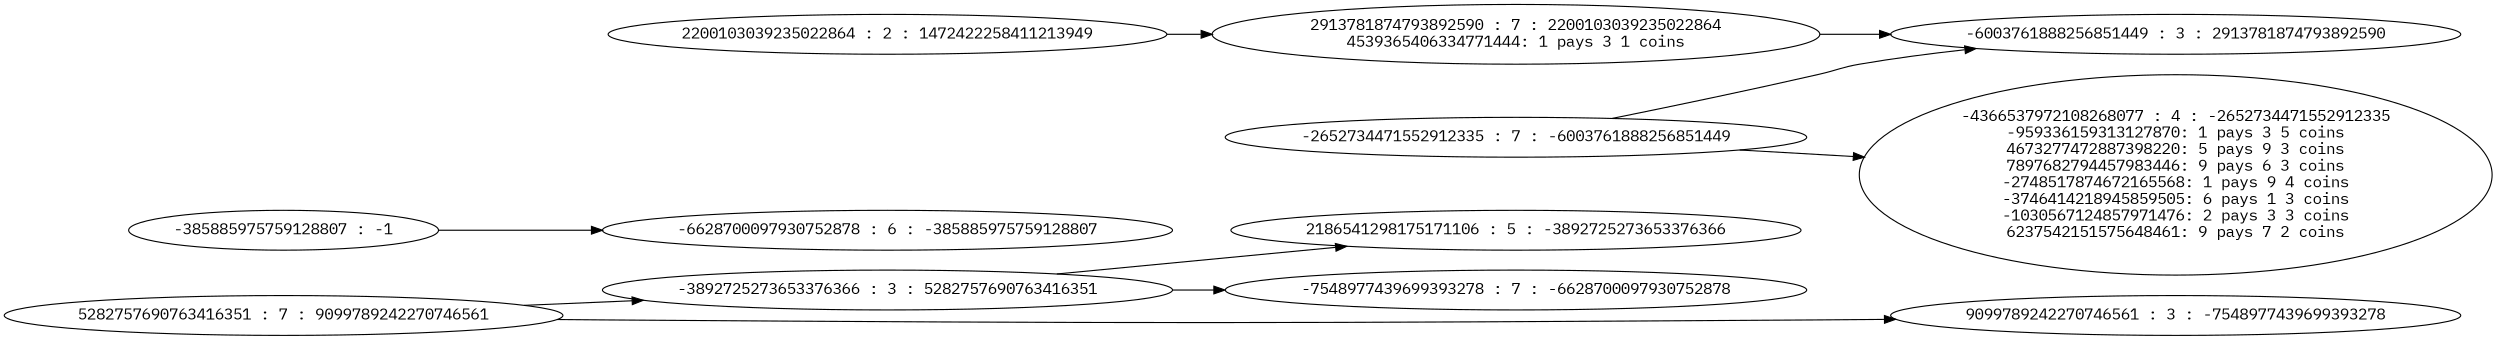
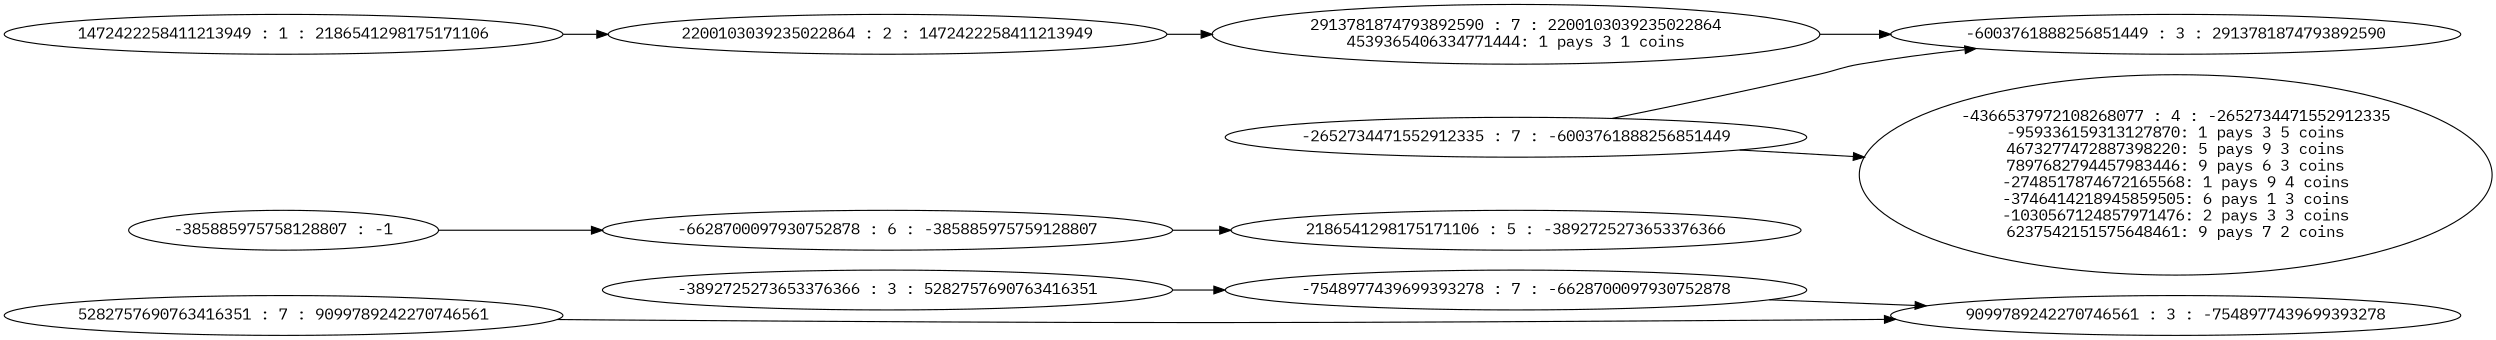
node "1472422258411213949 : 1 : 2186541298175171106": added
node "-385885975759128807 : -1": label "-385885975759128807 : -1" -> "-385885975758128807 : -1"
edge "-3892725273653376366 : 3 : 5282757690763416351" -> "2186541298175171106 : 5 : -3892725273653376366": now "-6628700097930752878 : 6 : -385885975759128807" -> "2186541298175171106 : 5 : -3892725273653376366"
edge "5282757690763416351 : 7 : 9099789242270746561" -> "-3892725273653376366 : 3 : 5282757690763416351": removed
edge "-7548977439699393278 : 7 : -6628700097930752878" -> "9099789242270746561 : 3 : -7548977439699393278": added
